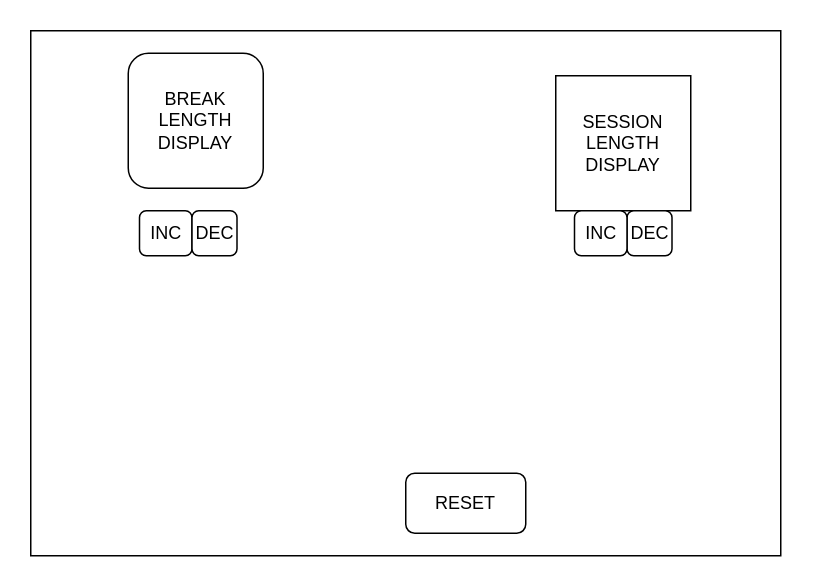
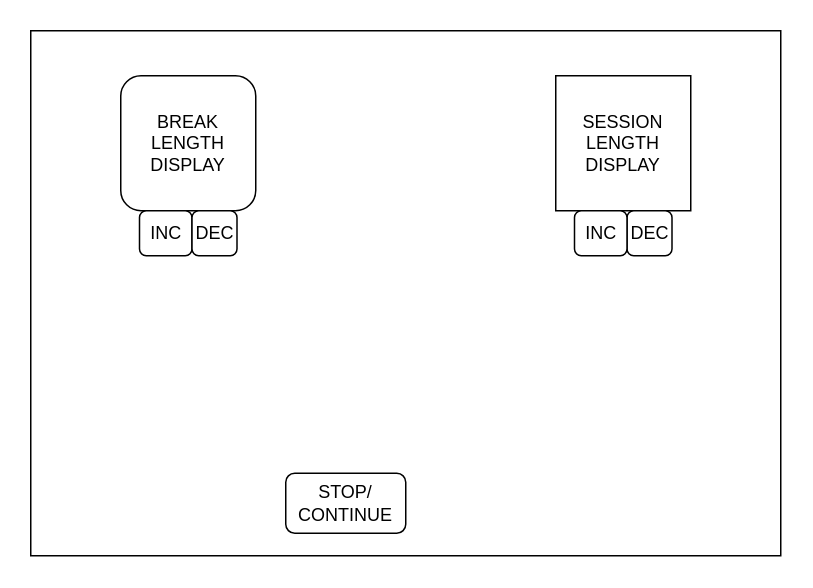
node "BREAK LENGTH DISPLAY": moved (196, 121) -> (188, 143)
node "STOP/ CONTINUE": added
node "RESET": removed
